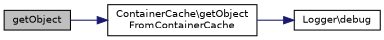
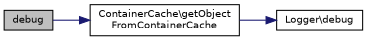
node "getObject": label "getObject" -> "debug"
